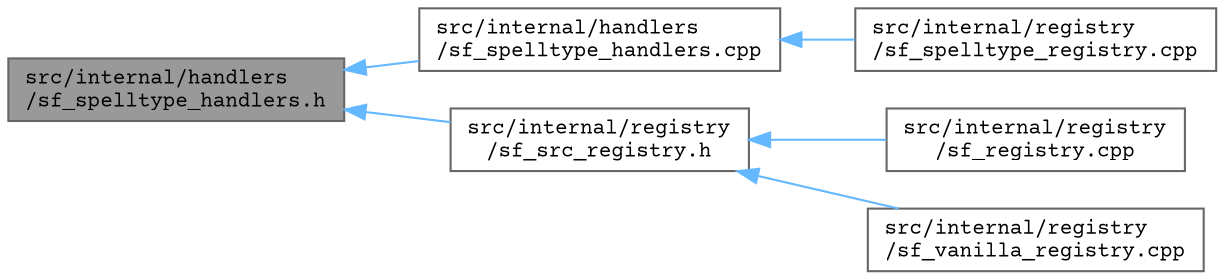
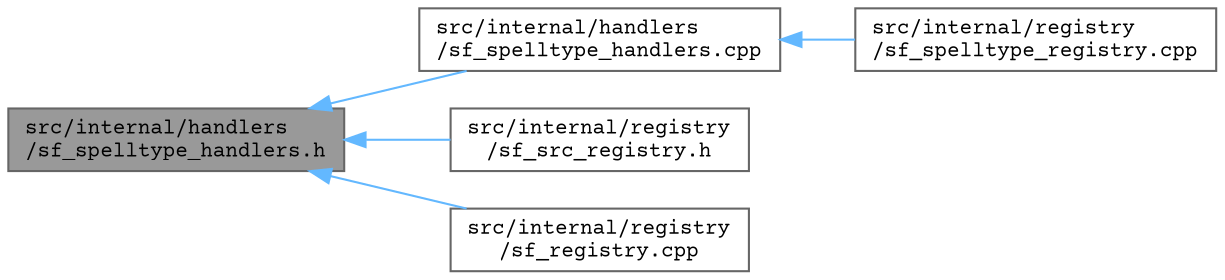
edge "src/internal/registry /sf_registry.cpp" -> "src/internal/registry /sf_src_registry.h": now "src/internal/registry /sf_registry.cpp" -> "src/internal/handlers /sf_spelltype_handlers.h"
node "src/internal/registry /sf_vanilla_registry.cpp": removed
